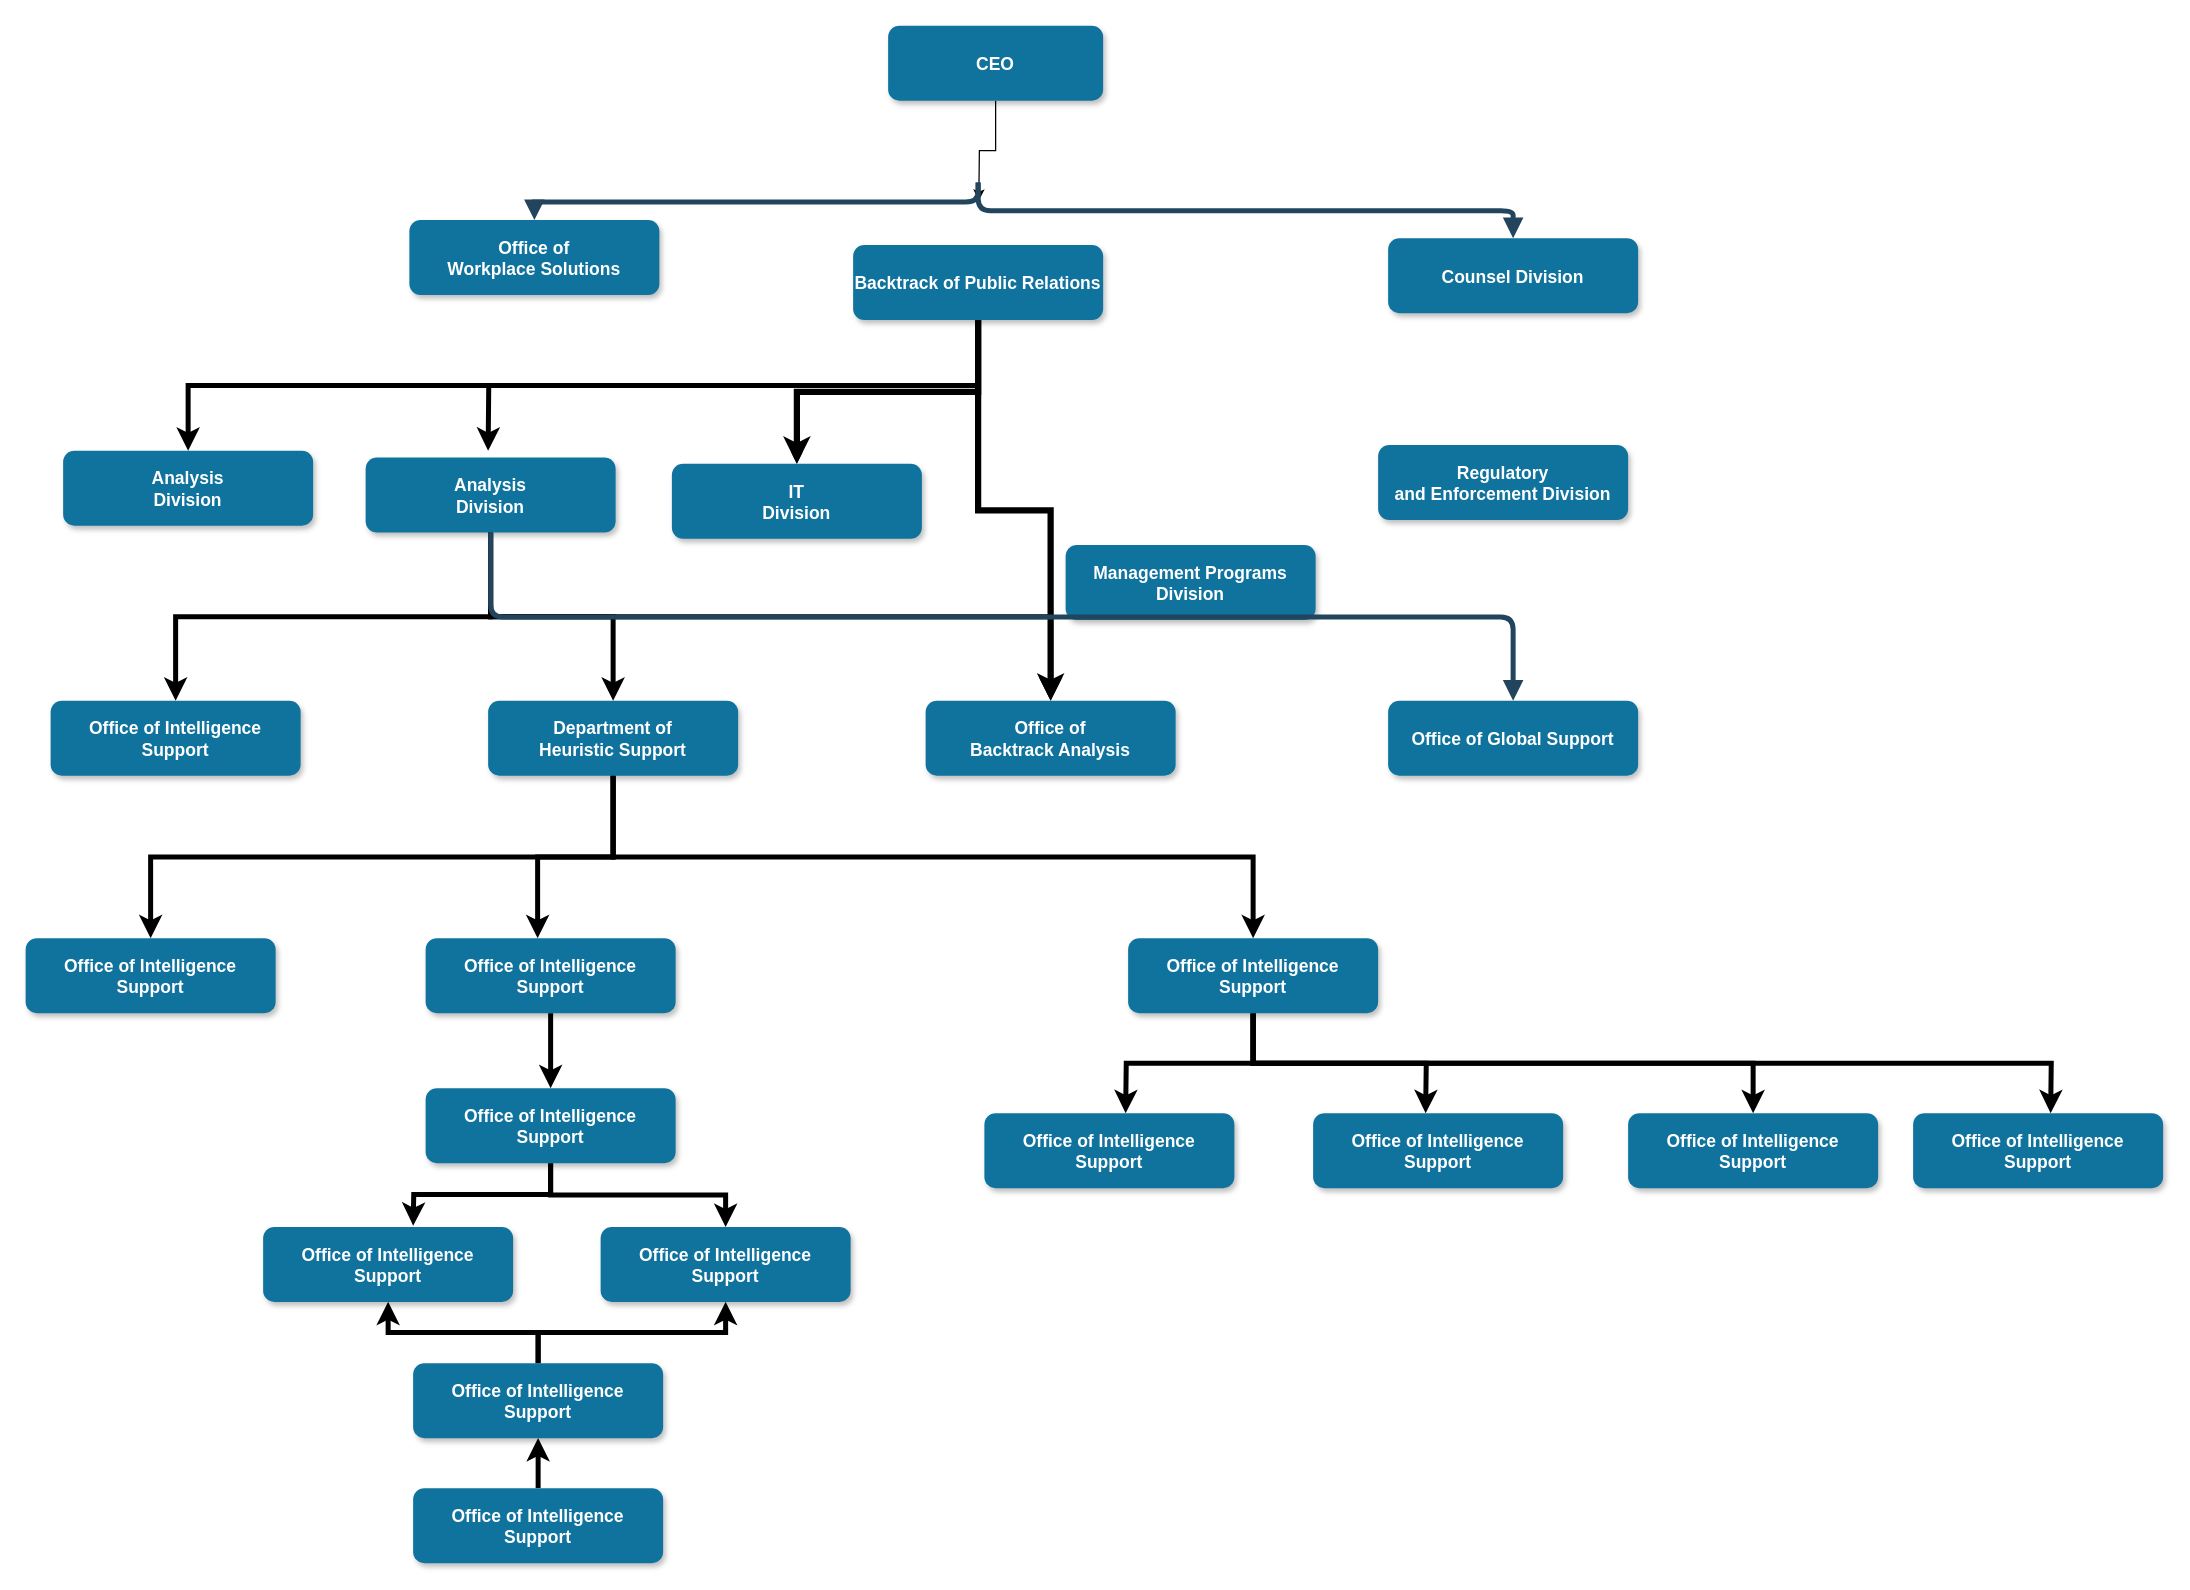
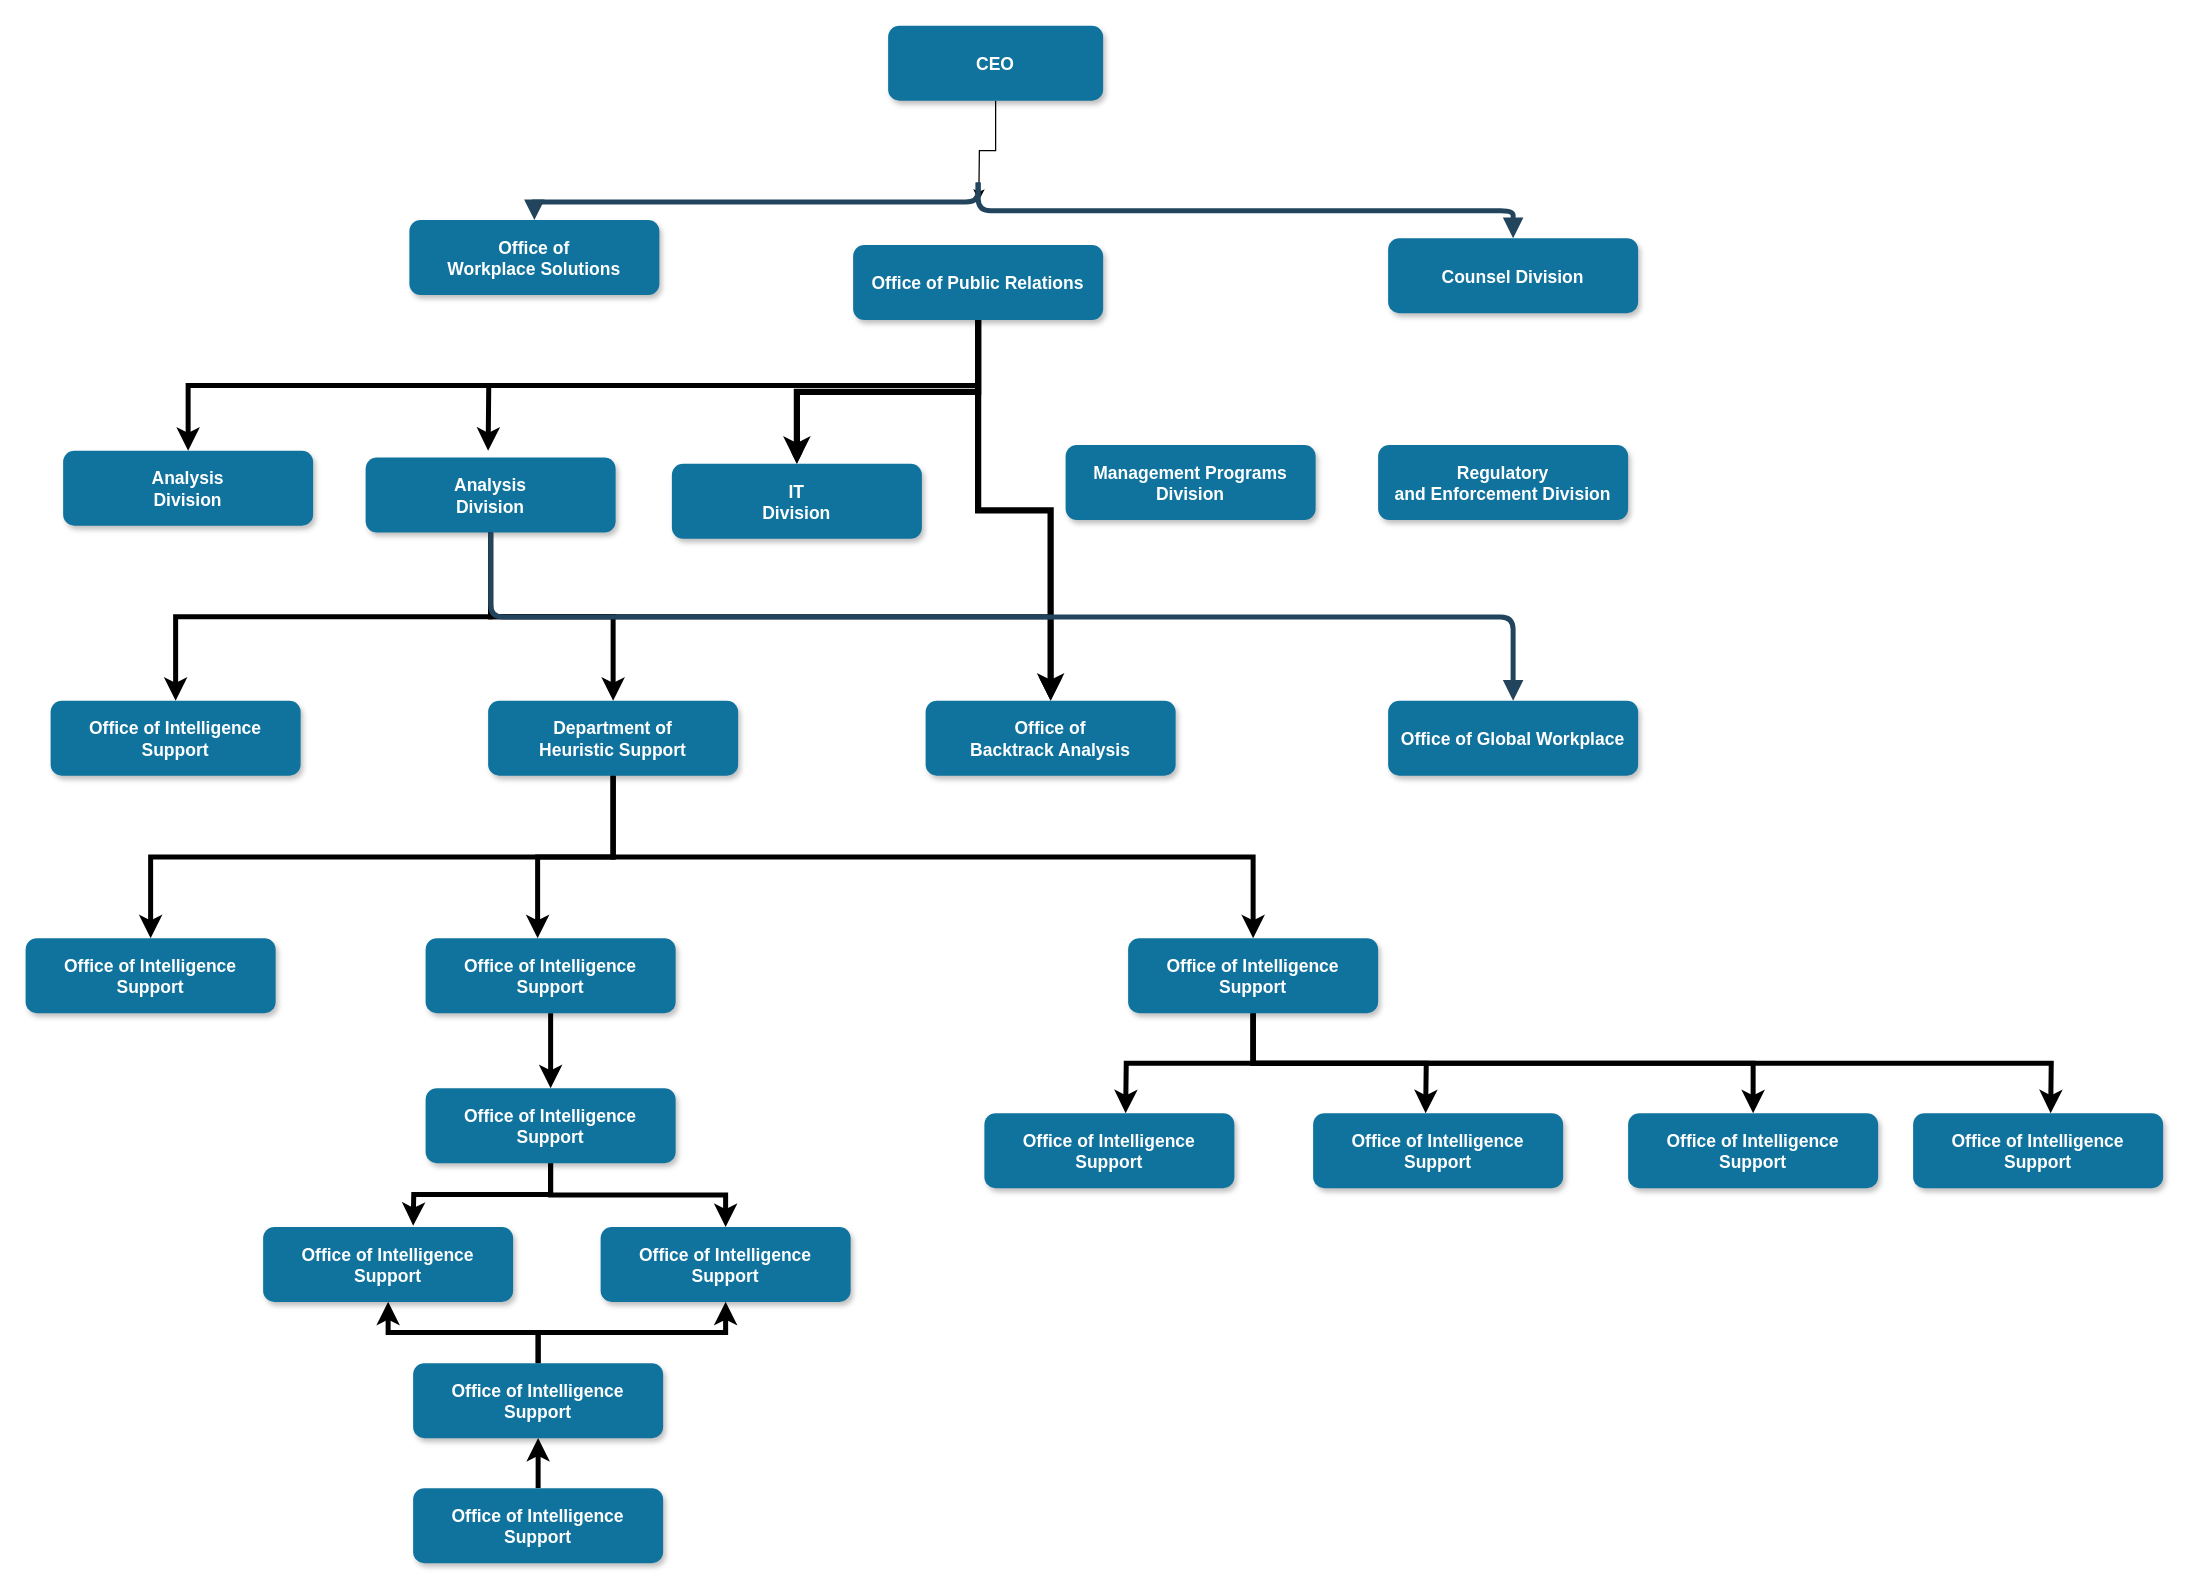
node "Backtrack of Public Relations": label "Backtrack of Public Relations" -> "Office of Public Relations"
node "Management Programs Division": moved (1191, 583) -> (1191, 483)
node "Office of Global Support": label "Office of Global Support" -> "Office of Global Workplace"
